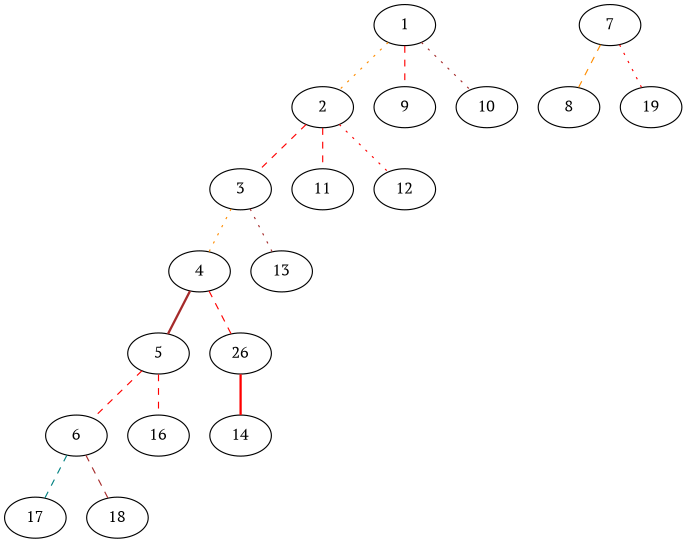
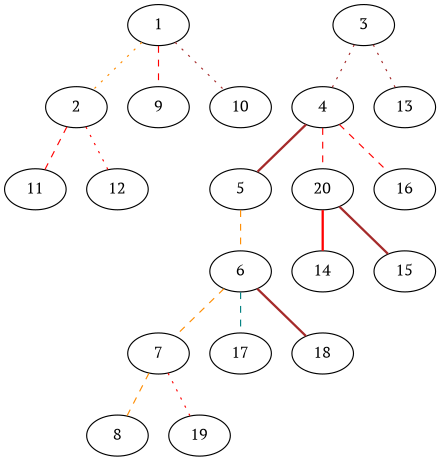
edge "2" -- "3": removed
edge "3" -- "4": color darkorange -> brown
node "15": added
edge "6" -- "7": added
node "26": label "26" -> "20"
edge "5" -- "6": color red -> darkorange
edge "5" -- "16": now "4" -- "16"
edge "6" -- "18": style dashed -> bold
